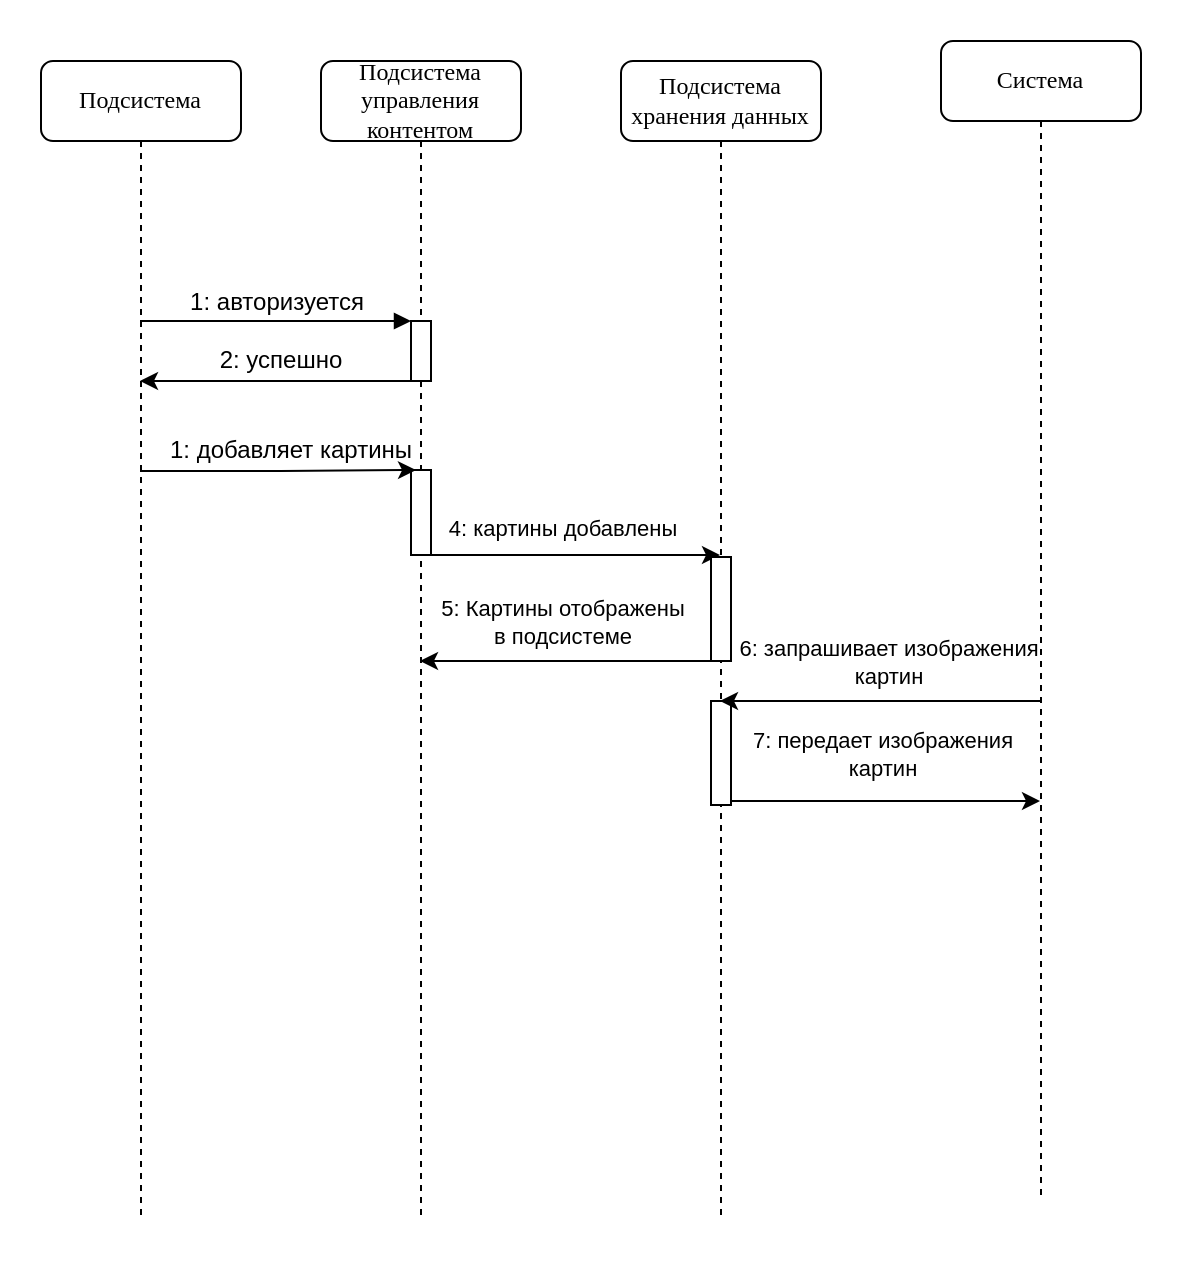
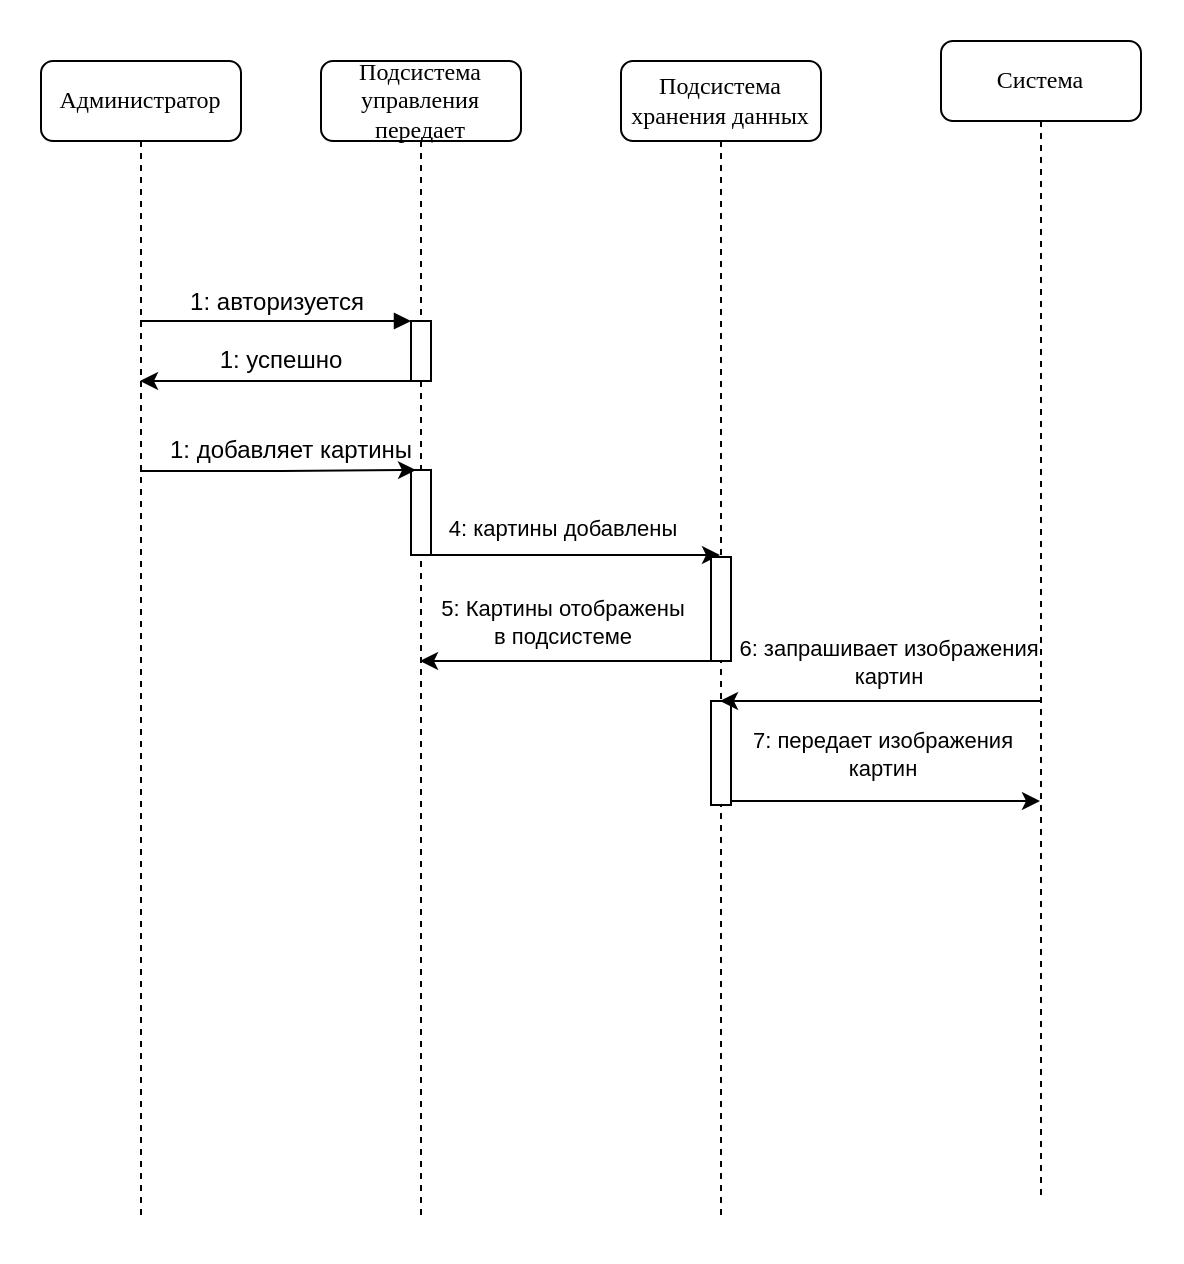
node "Подсистема": label "Подсистема" -> "Администратор"
node "Подсистема управления контентом": label "Подсистема управления контентом" -> "Подсистема управления передает"
node "2: успешно": label "2: успешно" -> "1: успешно"
